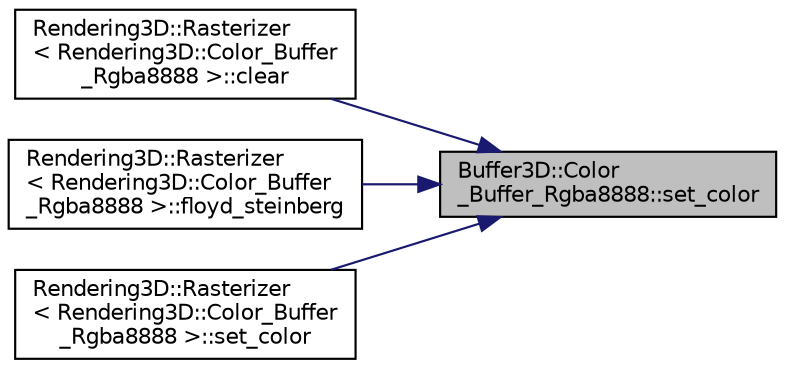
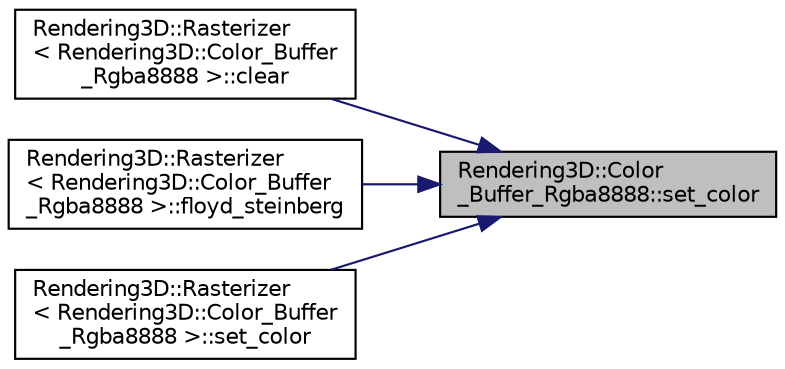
node "Buffer3D::Color _Buffer_Rgba8888::set_color": label "Buffer3D::Color _Buffer_Rgba8888::set_color" -> "Rendering3D::Color _Buffer_Rgba8888::set_color"
